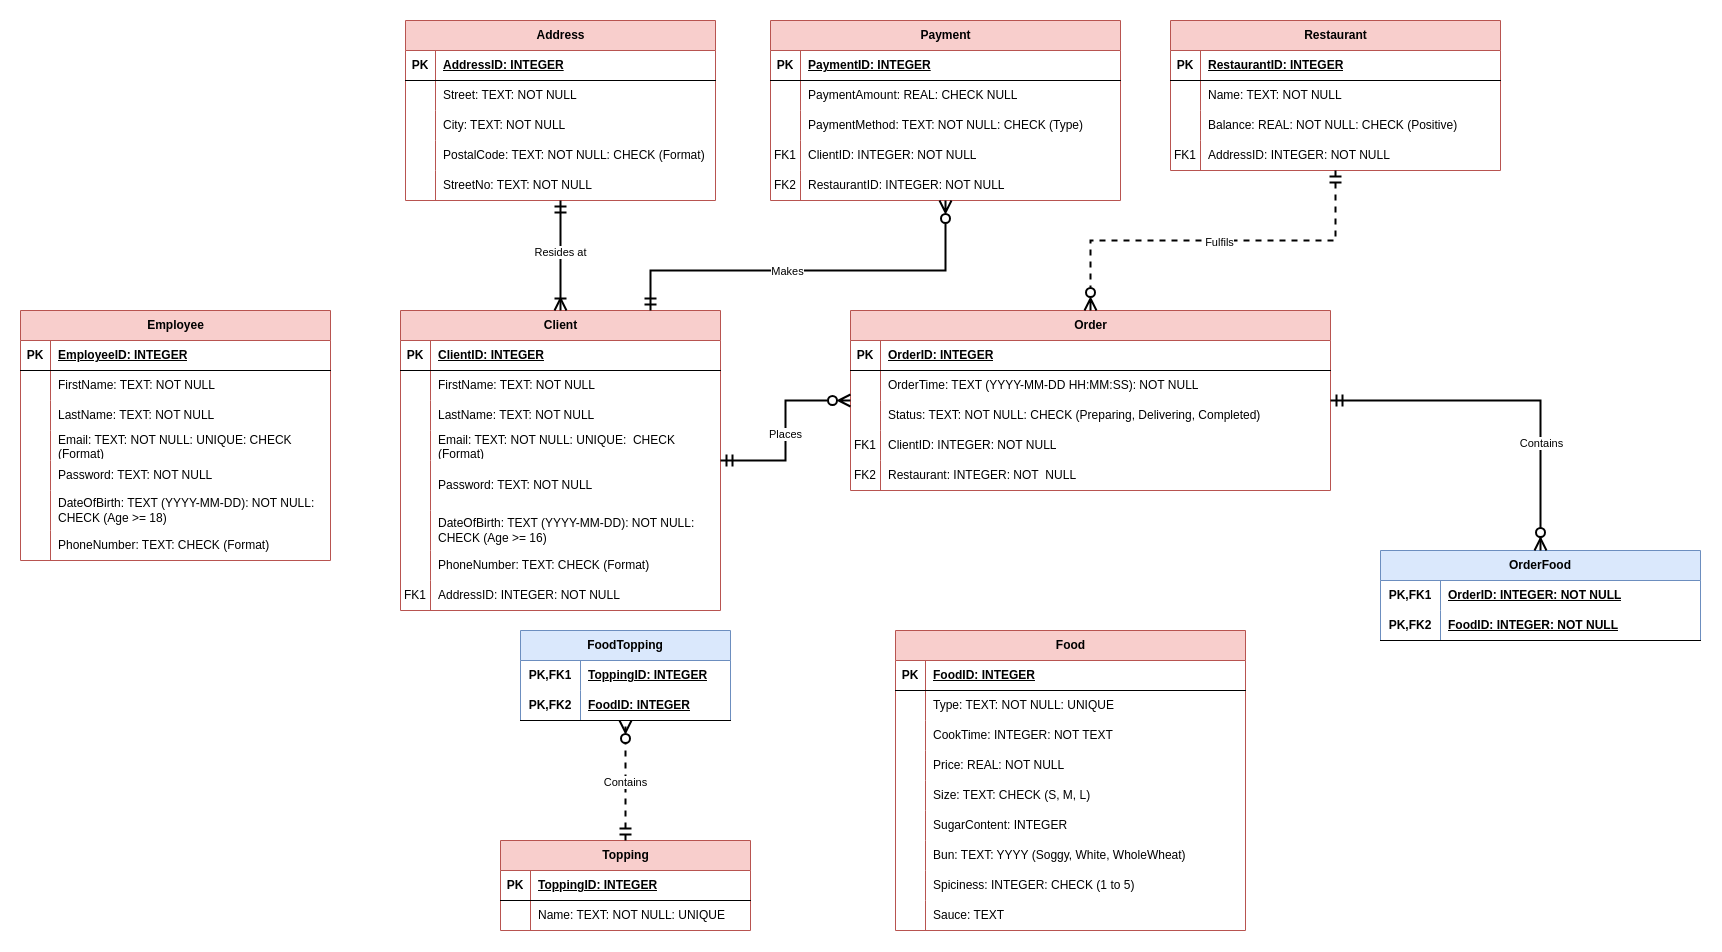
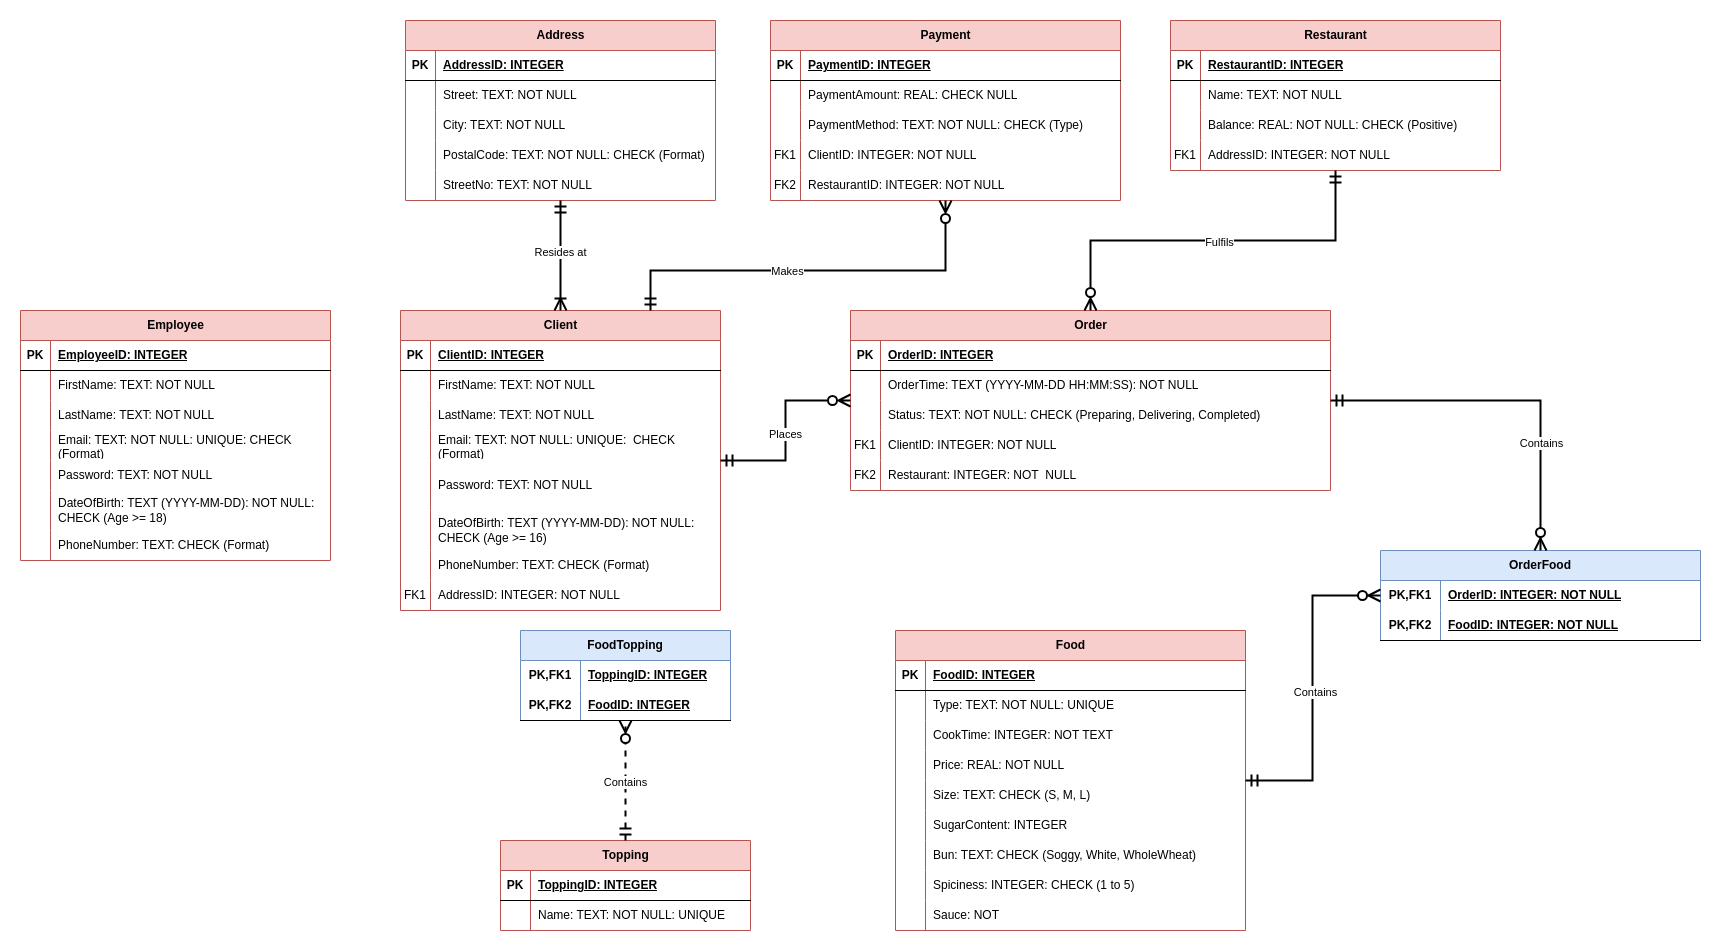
edge "Restaurant" -- "Order": style dashed -> solid
edge "OrderFood" -- "Food": added, label "Contains"
node "Bun: TEXT: YYYY (Soggy, White, WholeWheat)": label "Bun: TEXT: YYYY (Soggy, White, WholeWheat)" -> "Bun: TEXT: CHECK (Soggy, White, WholeWheat)"
node "Sauce: TEXT": label "Sauce: TEXT" -> "Sauce: NOT"
